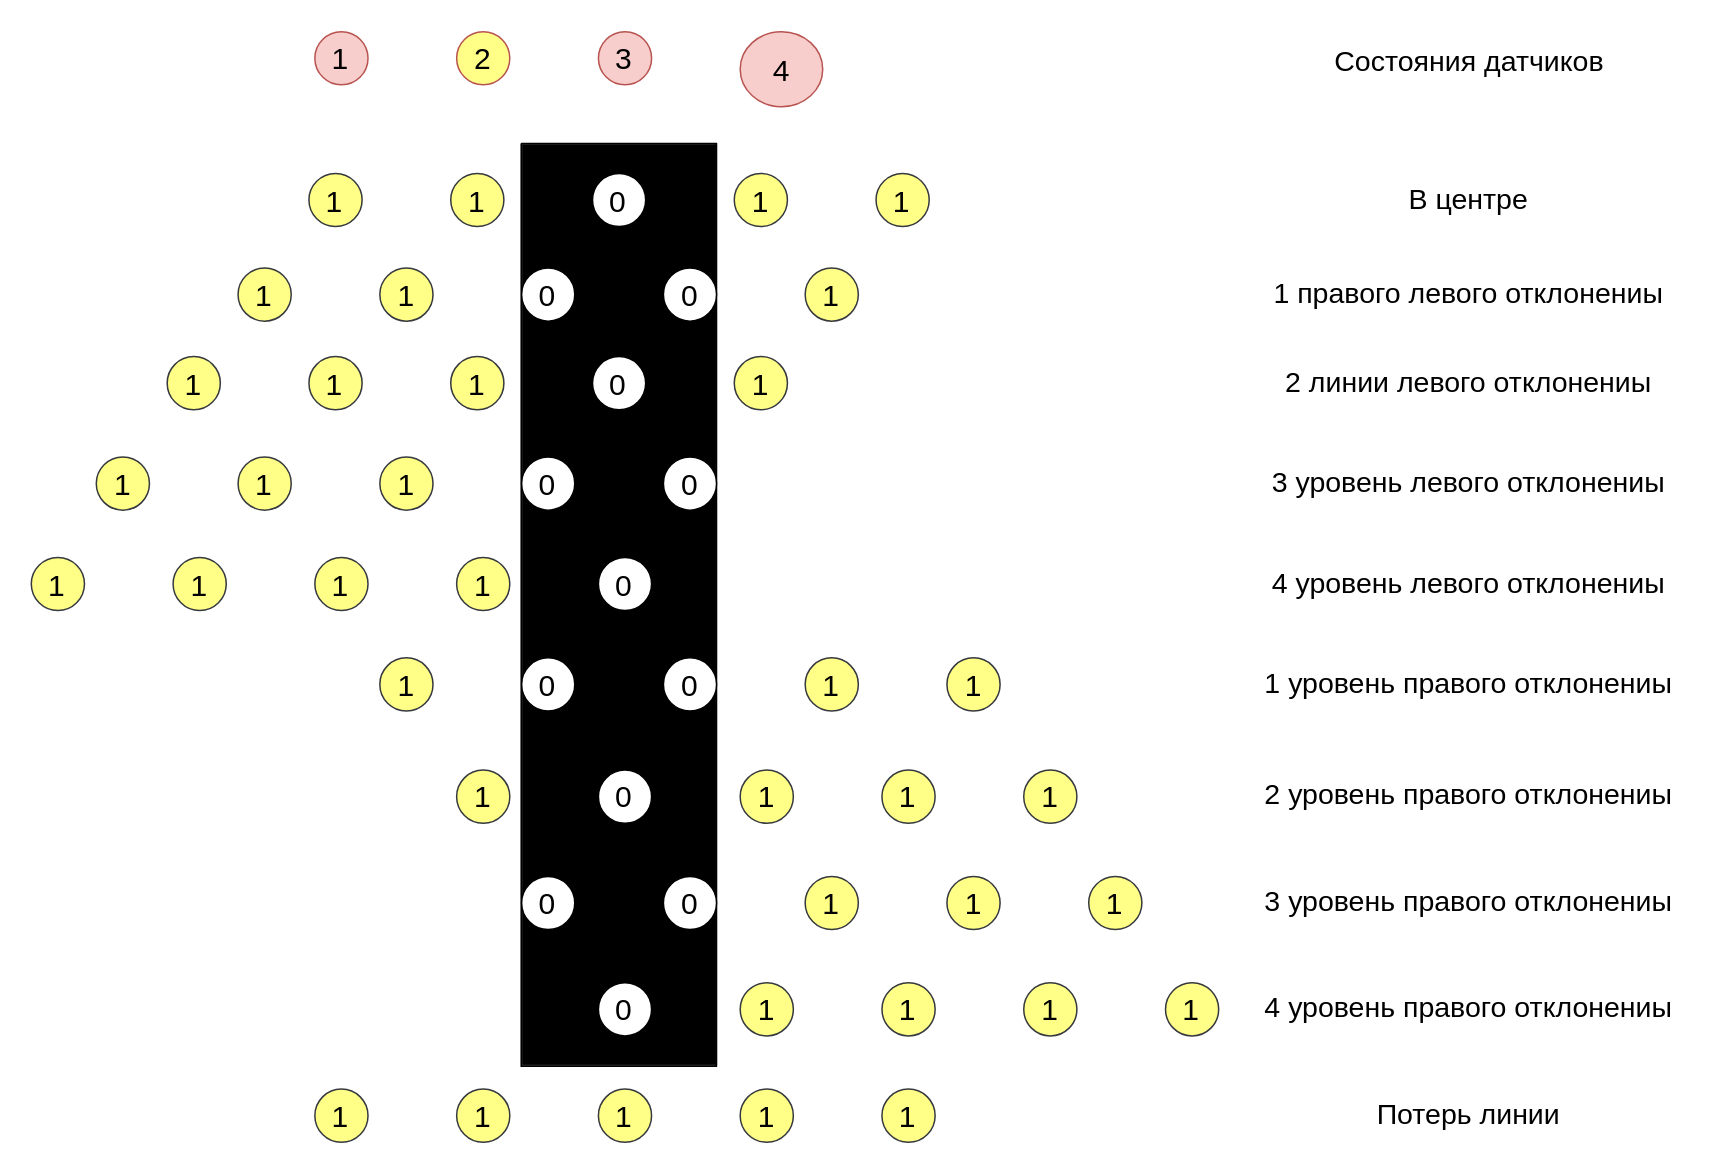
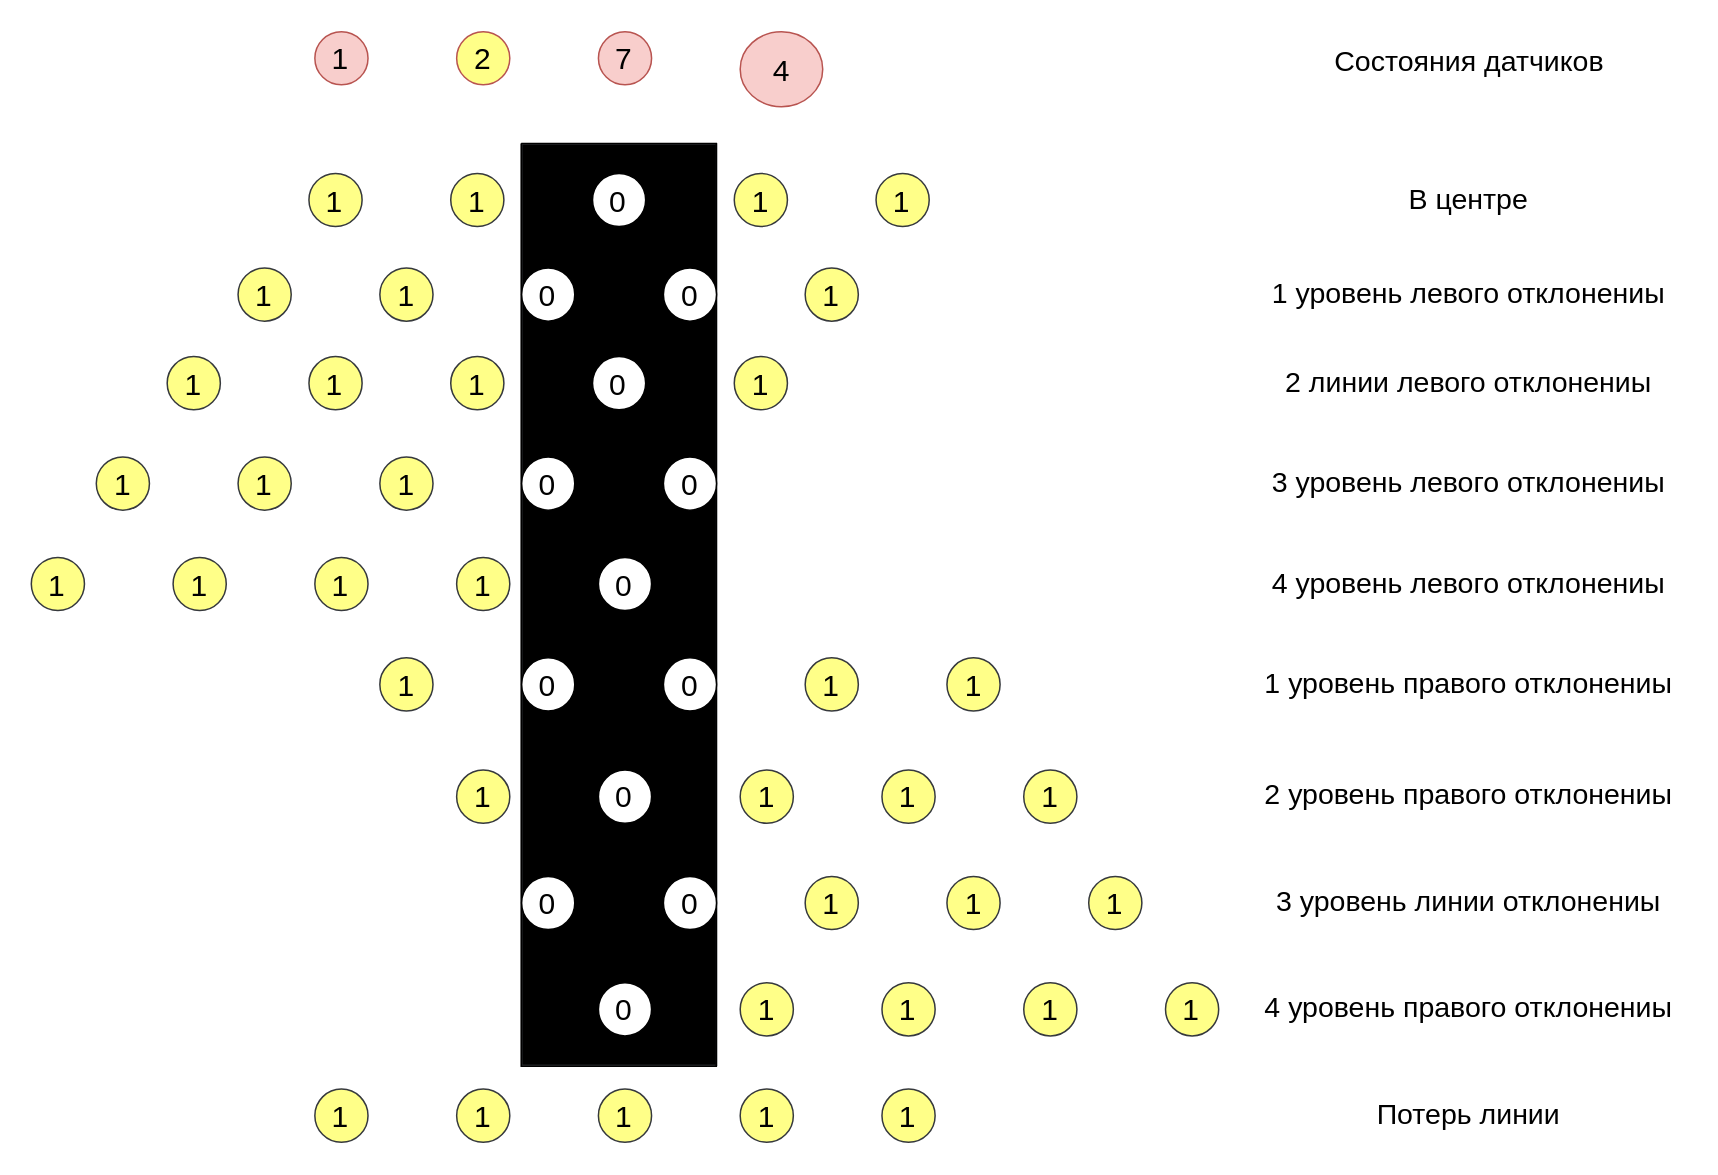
node "3": label "3" -> "7"
node "1 правого левого отклонениы": label "1 правого левого отклонениы" -> "1 уровень левого отклонениы"
node "3 уровень правого отклонениы": label "3 уровень правого отклонениы" -> "3 уровень линии отклонениы"
